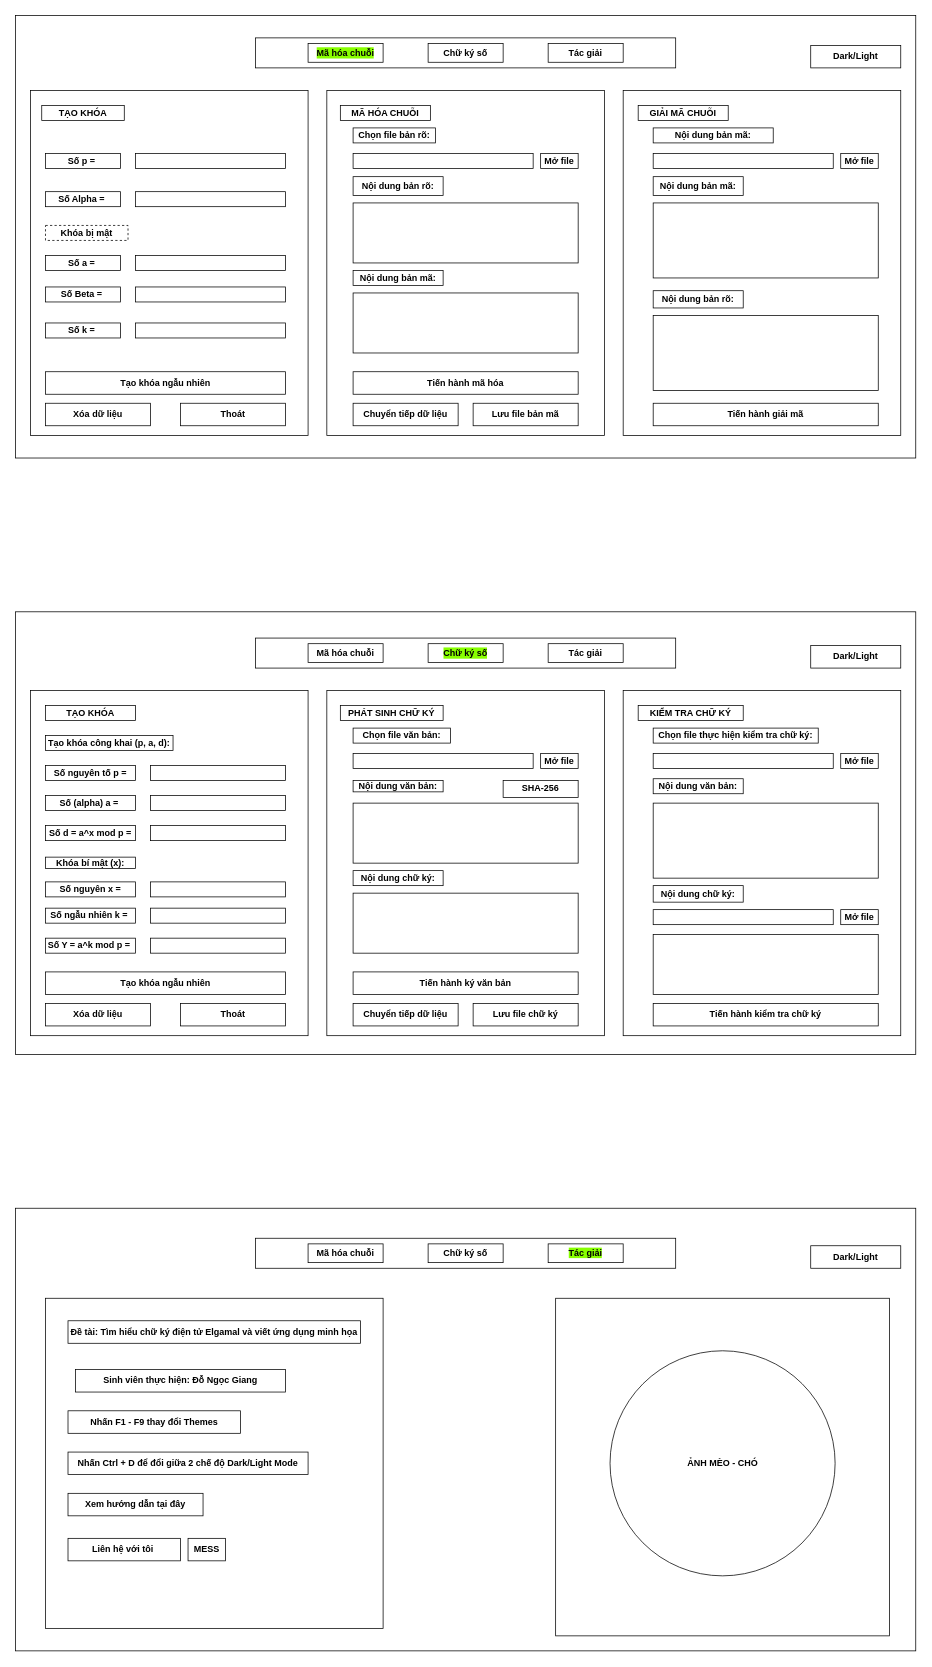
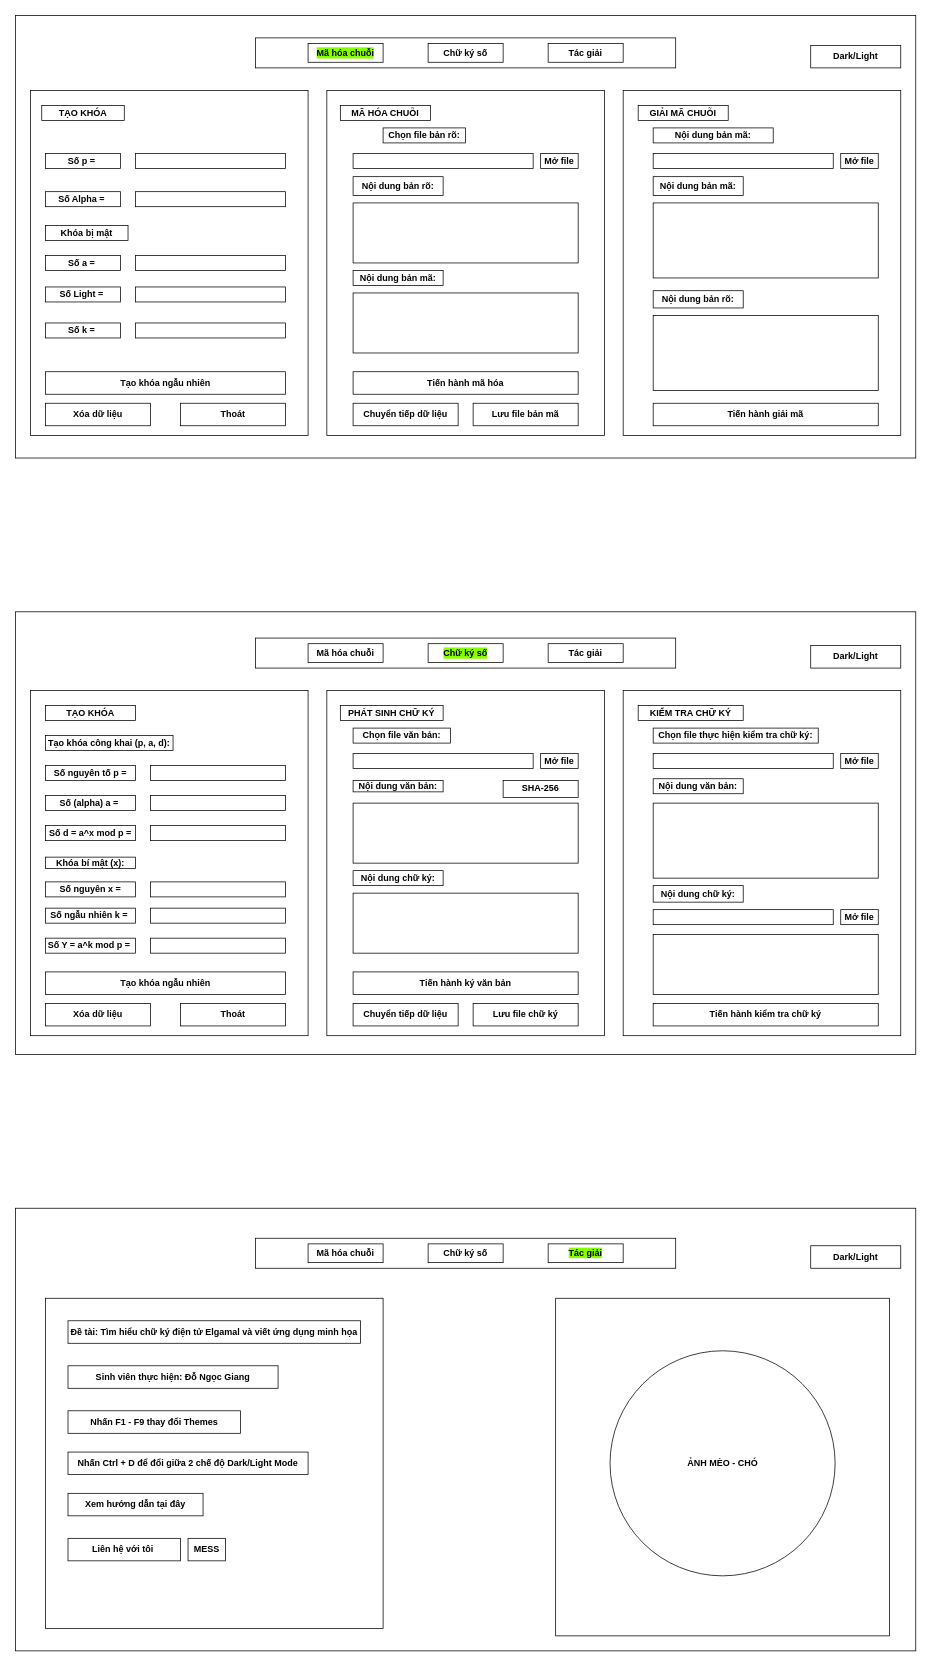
node "Chọn file bản rõ:": moved (394, 135) -> (424, 135)
node "Khóa bị mật": style dashed -> solid
node "Số Beta =": label "Số Beta =" -> "Số Light ="
node "Sinh viên thực hiện: Đỗ Ngọc Giang": moved (180, 1380) -> (173, 1377)
